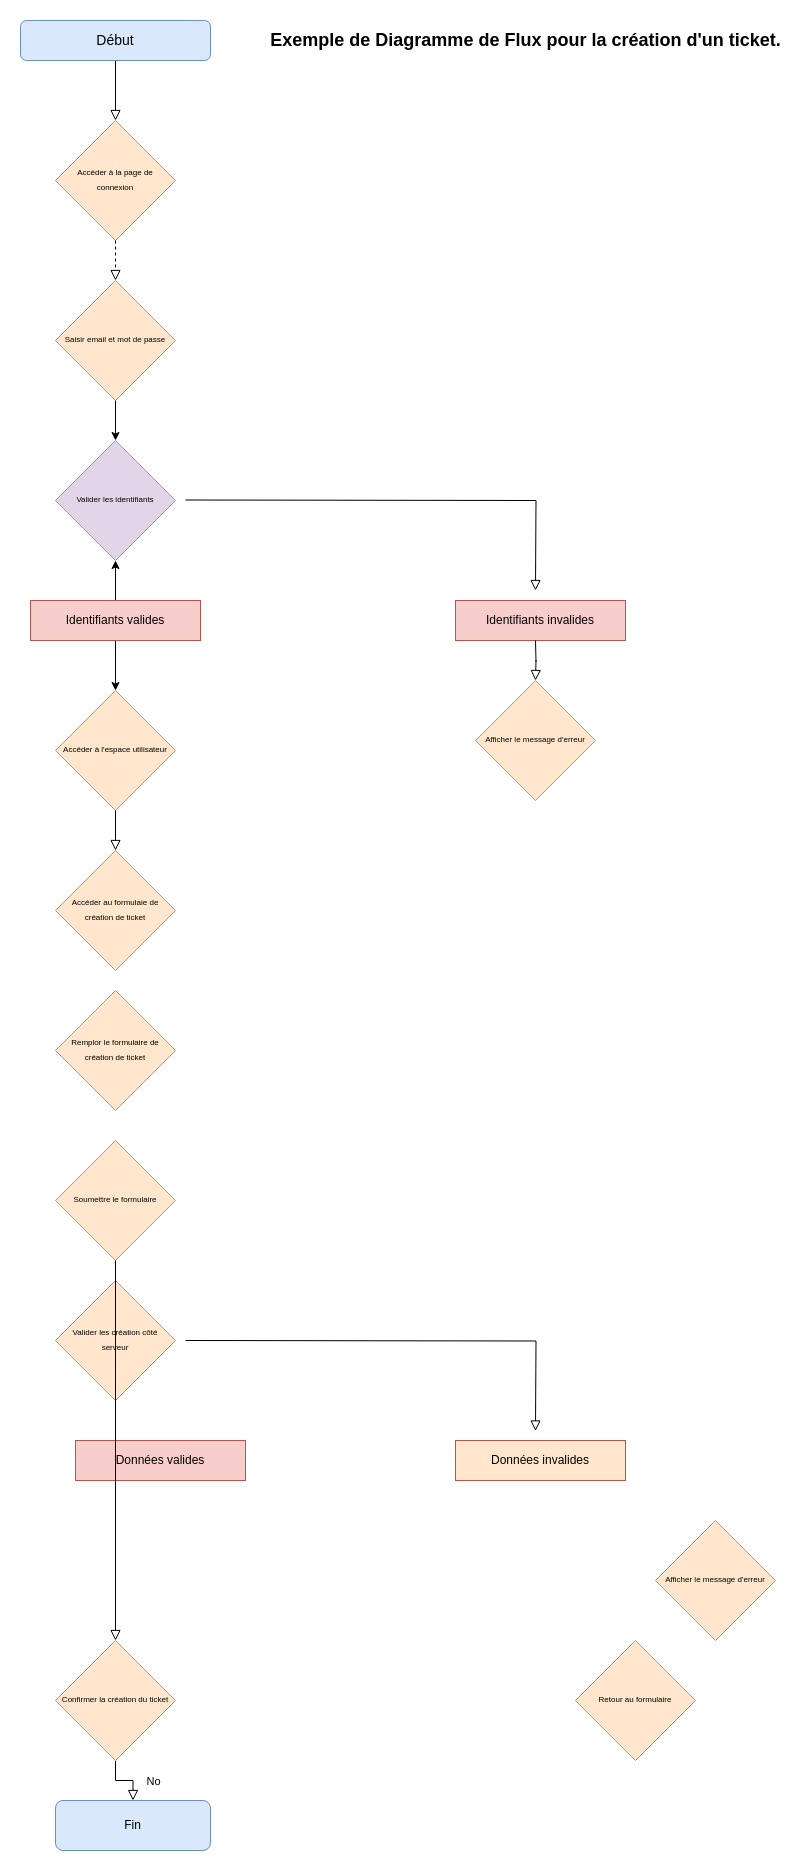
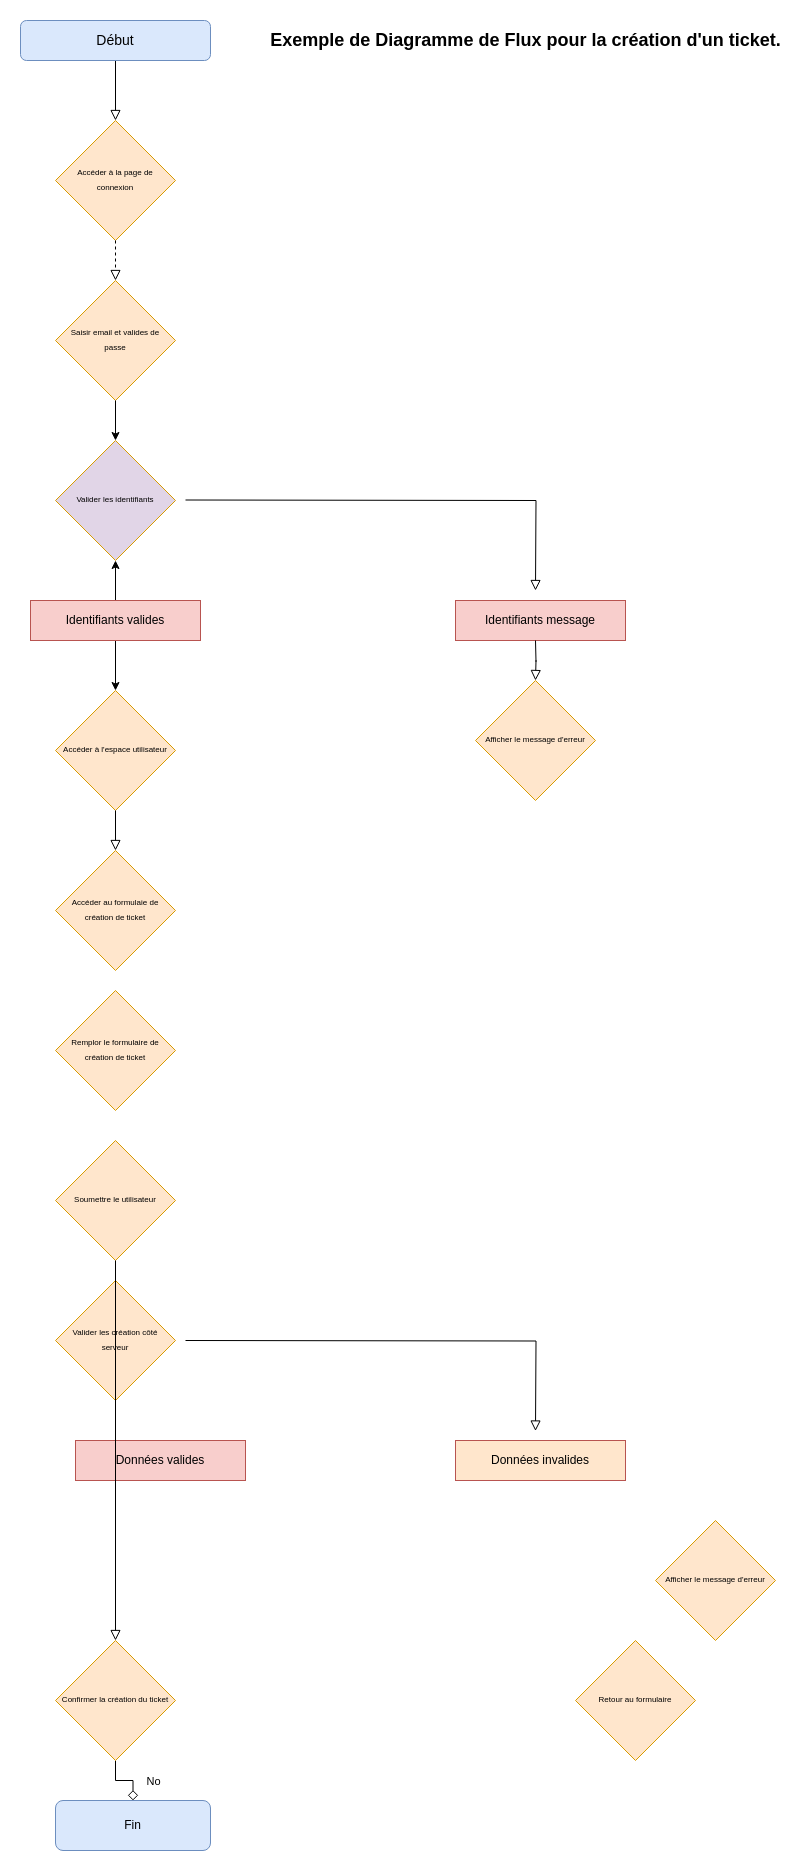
node "Saisir email et mot de passe": label "Saisir email et mot de passe" -> "Saisir email et valides de passe"
node "Identifiants invalides": label "Identifiants invalides" -> "Identifiants message"
node "Soumettre le formulaire": label "Soumettre le formulaire" -> "Soumettre le utilisateur"
edge "Confirmer la création du ticket" -> "Fin": arrowhead block -> diamond
